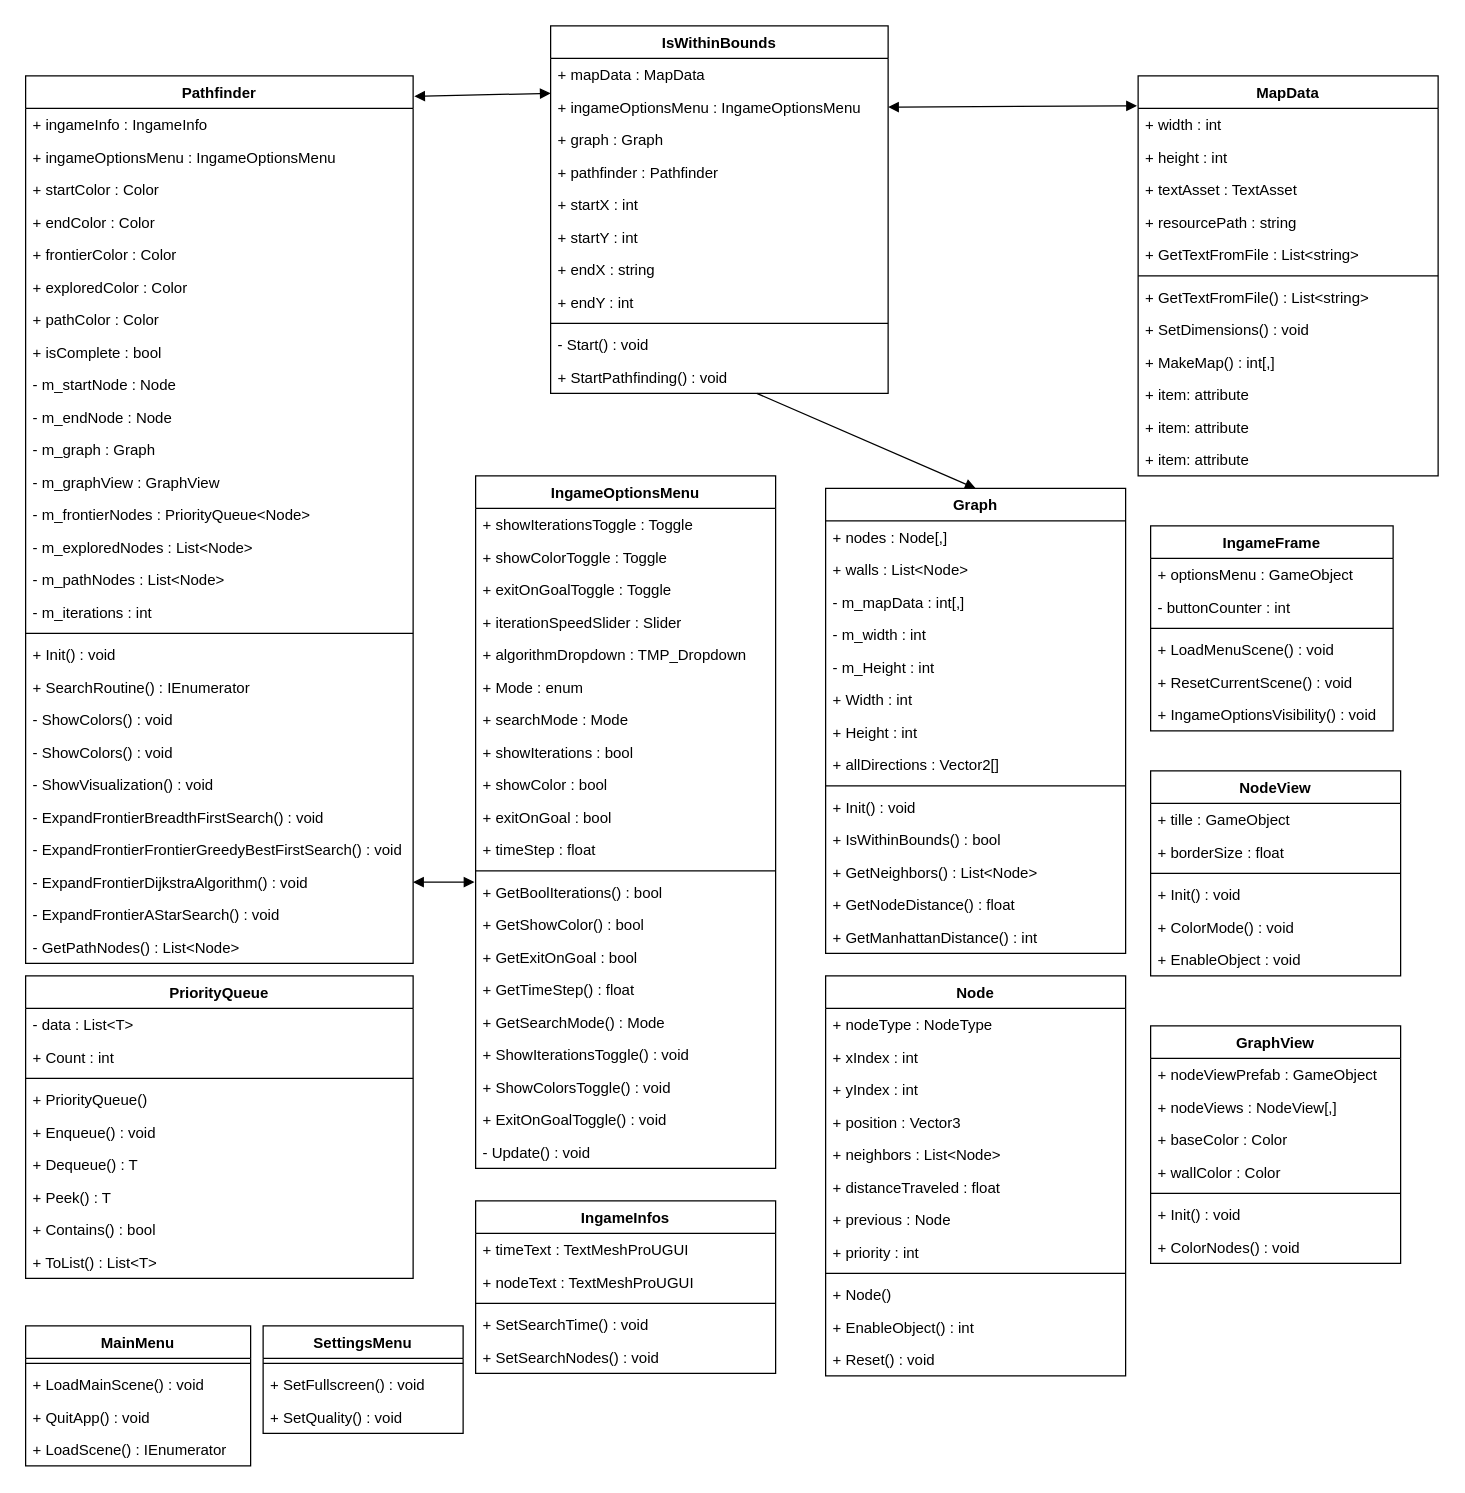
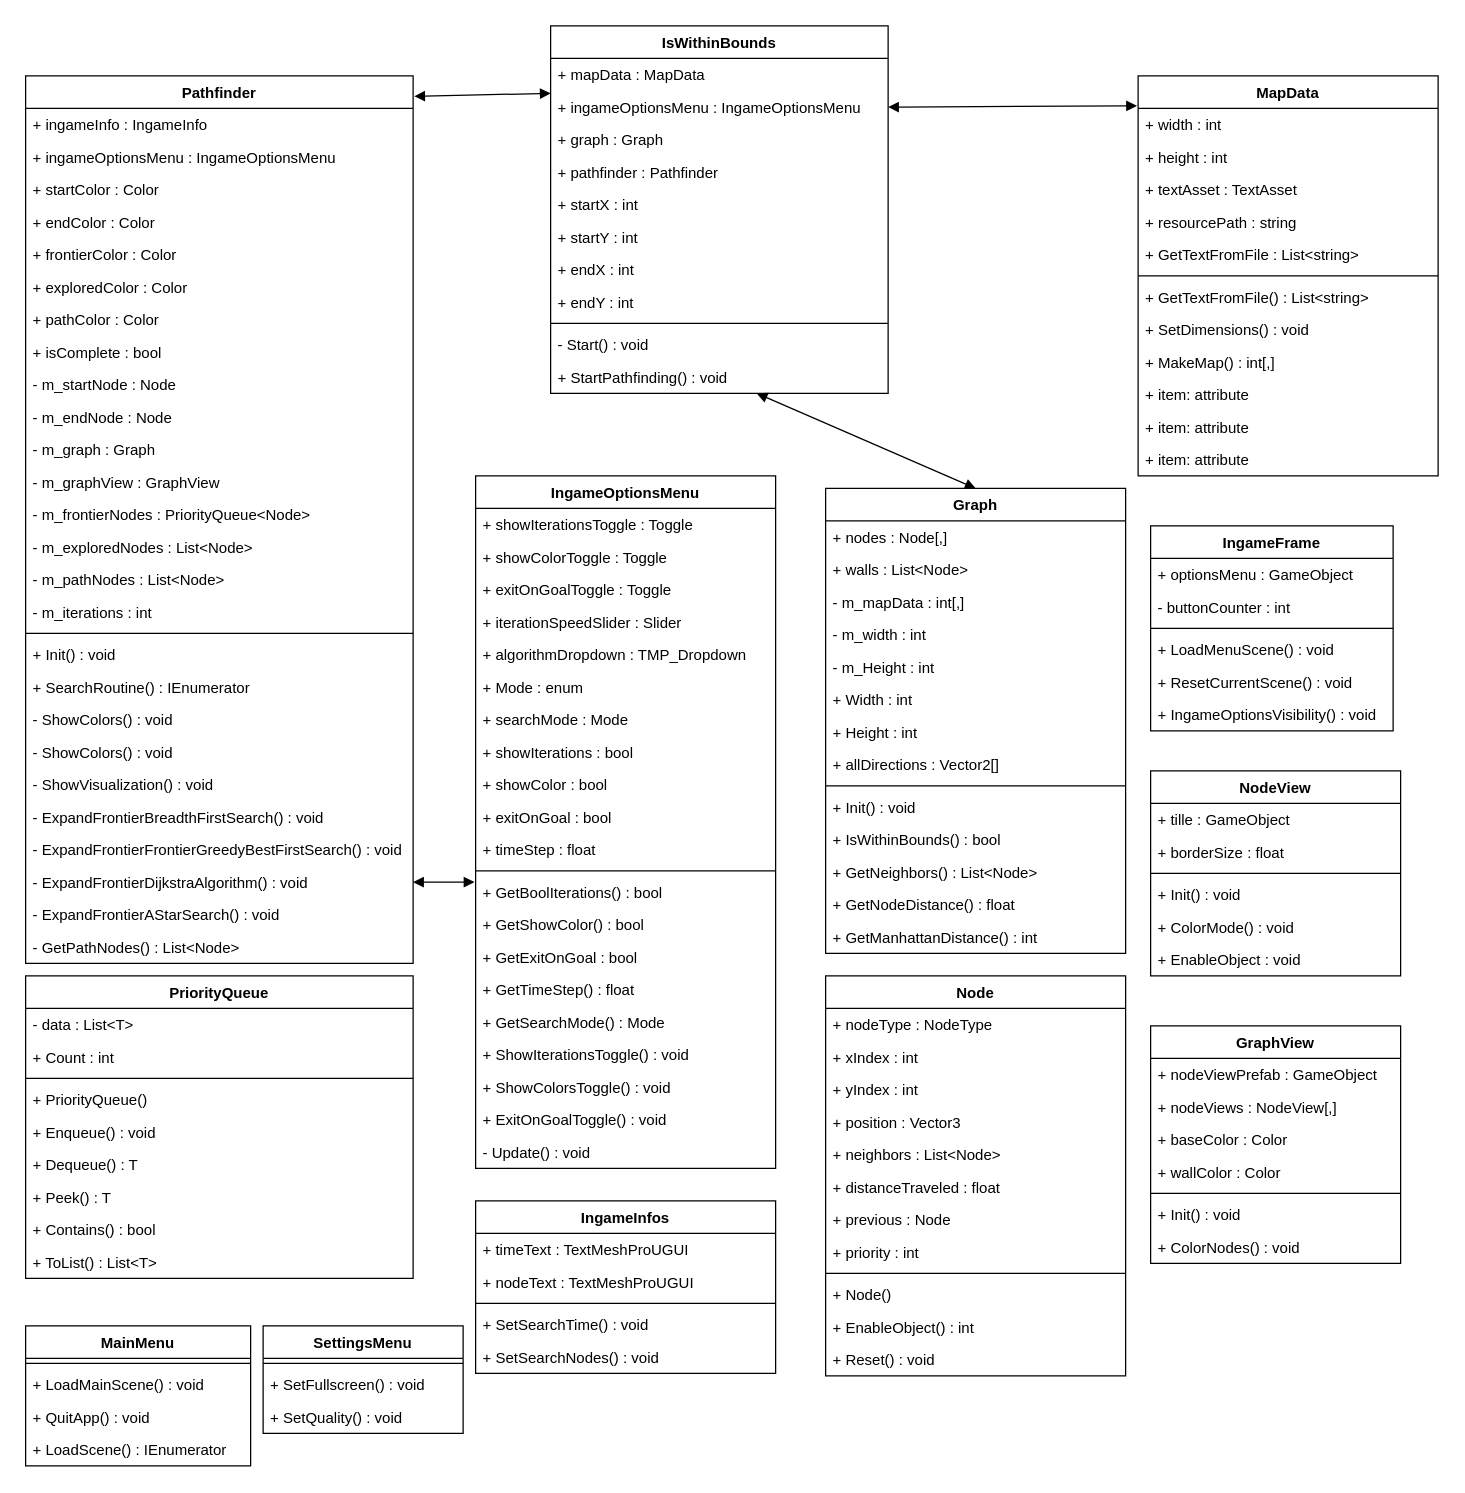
node "+ endX : string": label "+ endX : string" -> "+ endX : int"
edge "+ StartPathfinding() : void" -> "Graph": arrowhead none -> block
